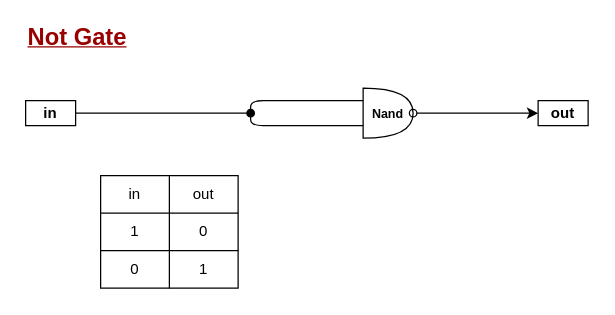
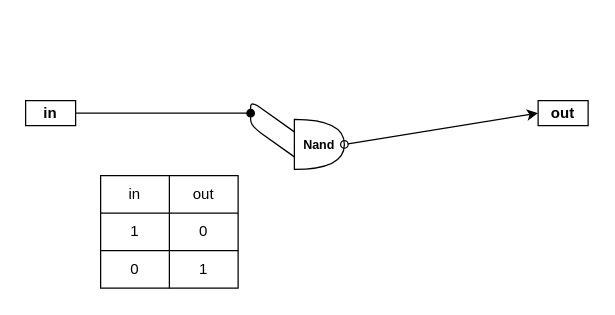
node "Not Gate": removed
node "Nand": moved (388, 113) -> (319, 144)
